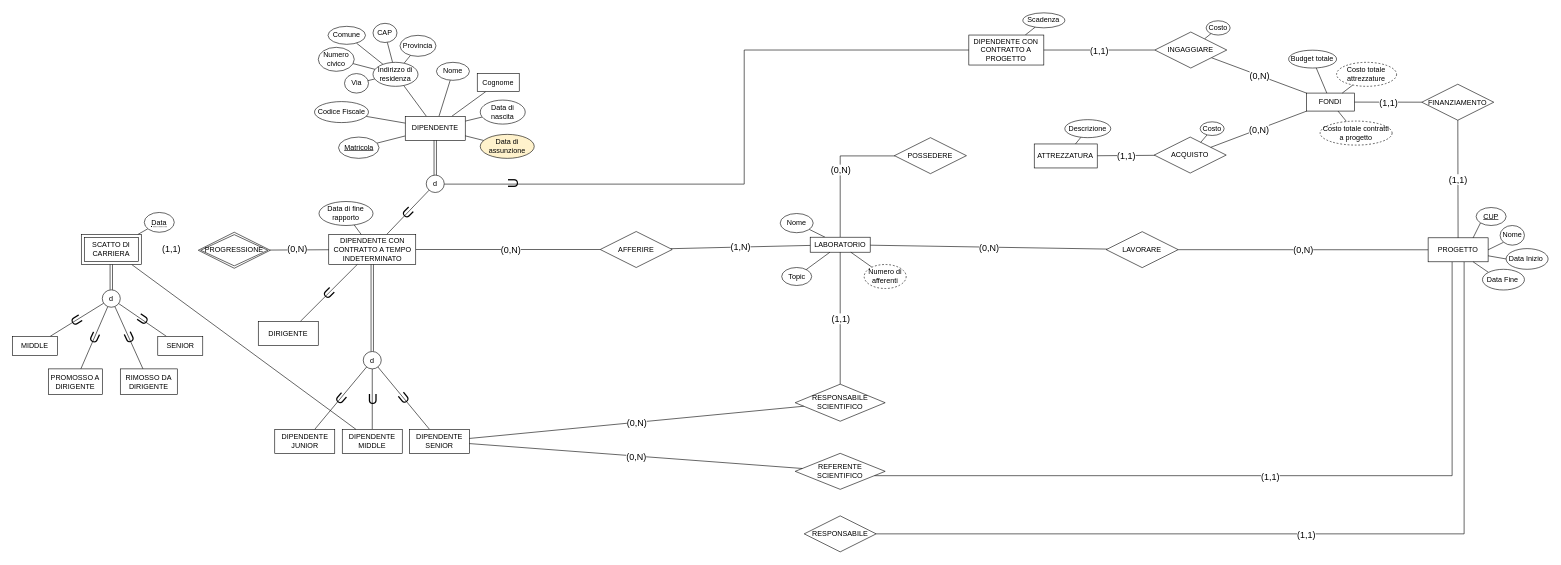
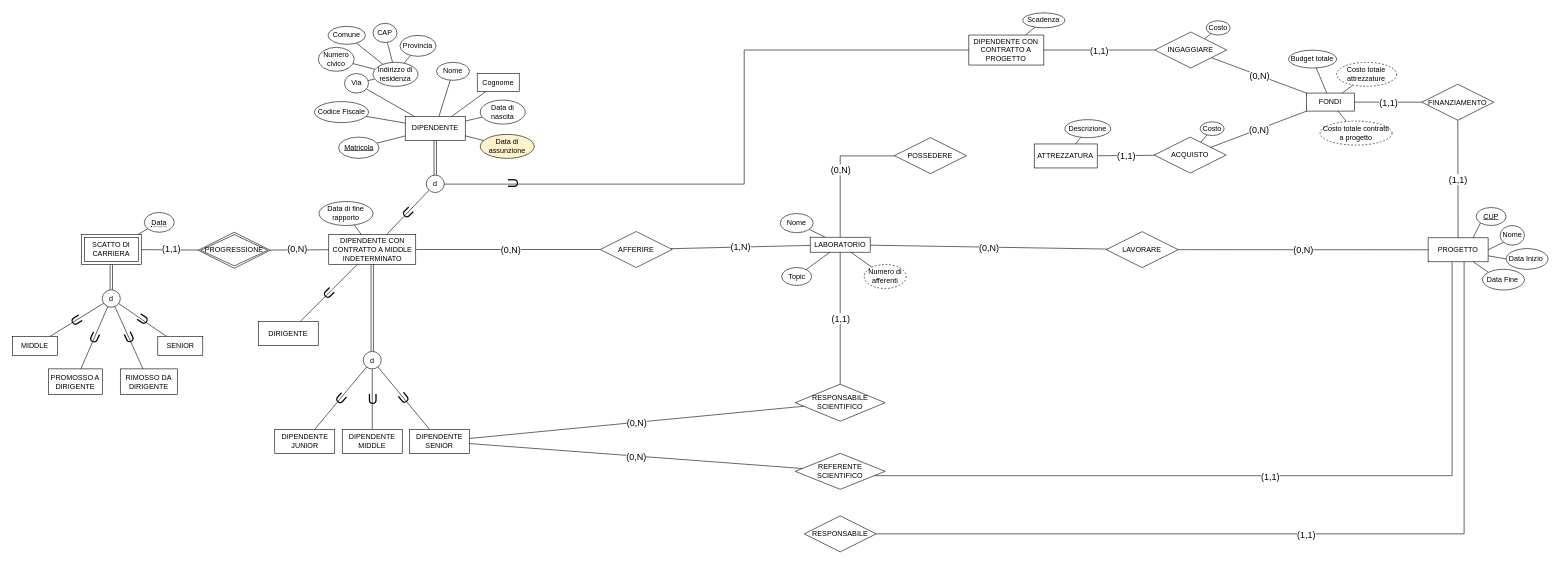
edge "Indirizzo di residenza" -- "DIPENDENTE": now "Via" -- "DIPENDENTE"
node "DIPENDENTE CON CONTRATTO A TEMPO INDETERMINATO": label "DIPENDENTE CON CONTRATTO A TEMPO INDETERMINATO" -> "DIPENDENTE CON CONTRATTO A MIDDLE INDETERMINATO"
edge "SCATTO DI CARRIERA" -- "DIPENDENTE MIDDLE": now "SCATTO DI CARRIERA" -- "PROGRESSIONE"
